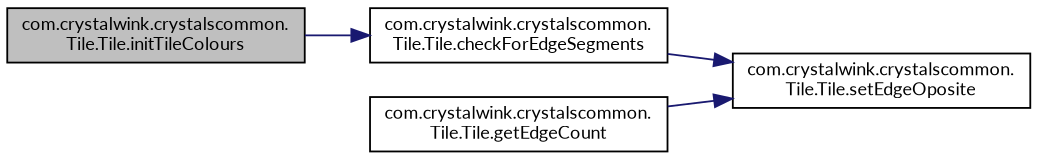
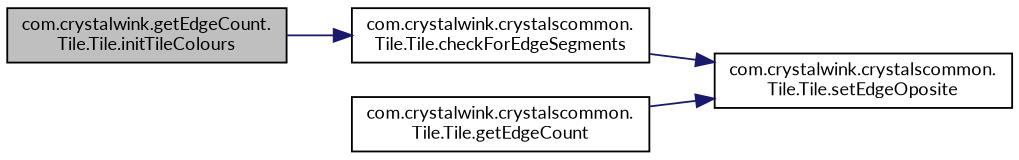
node "com.crystalwink.crystalscommon. Tile.Tile.initTileColours": label "com.crystalwink.crystalscommon. Tile.Tile.initTileColours" -> "com.crystalwink.getEdgeCount. Tile.Tile.initTileColours"
